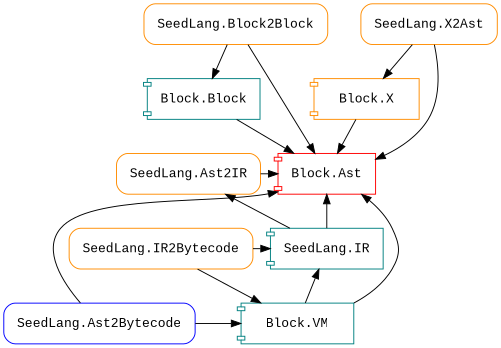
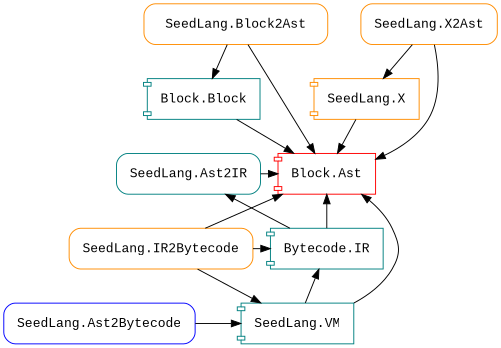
node "SeedLang.Block2Block": label "SeedLang.Block2Block" -> "SeedLang.Block2Ast"
node "Block.X": label "Block.X" -> "SeedLang.X"
node "SeedLang.Ast2IR": color darkorange -> teal
edge "SeedLang.Ast2Bytecode" -> "Block.Ast": now "SeedLang.IR2Bytecode" -> "Block.Ast"
node "SeedLang.IR": label "SeedLang.IR" -> "Bytecode.IR"
node "Block.VM": label "Block.VM" -> "SeedLang.VM"
